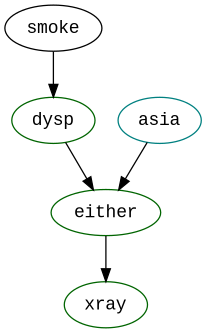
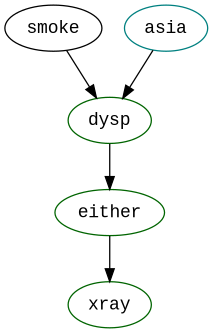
edge "asia" -> "either": now "asia" -> "dysp"
